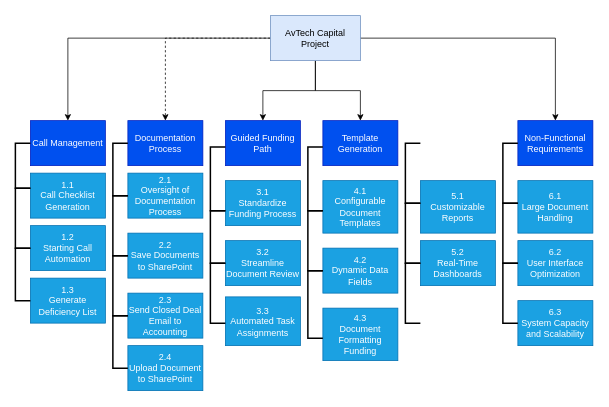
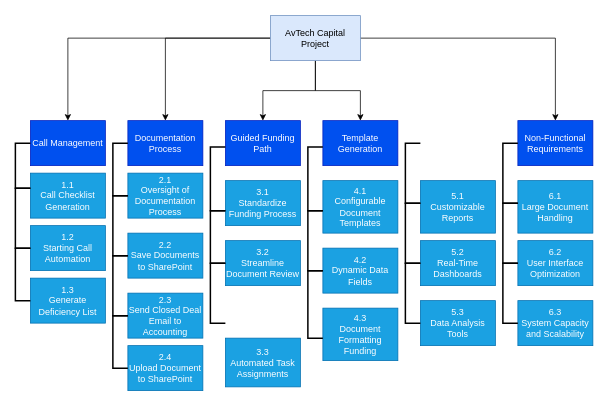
edge "AvTech Capital Project" -> "Documentation Process": style dashed -> solid
node "3.3 Automated Task Assignments": moved (263, 321) -> (263, 362)
node "5.3 Data Analysis Tools": added
